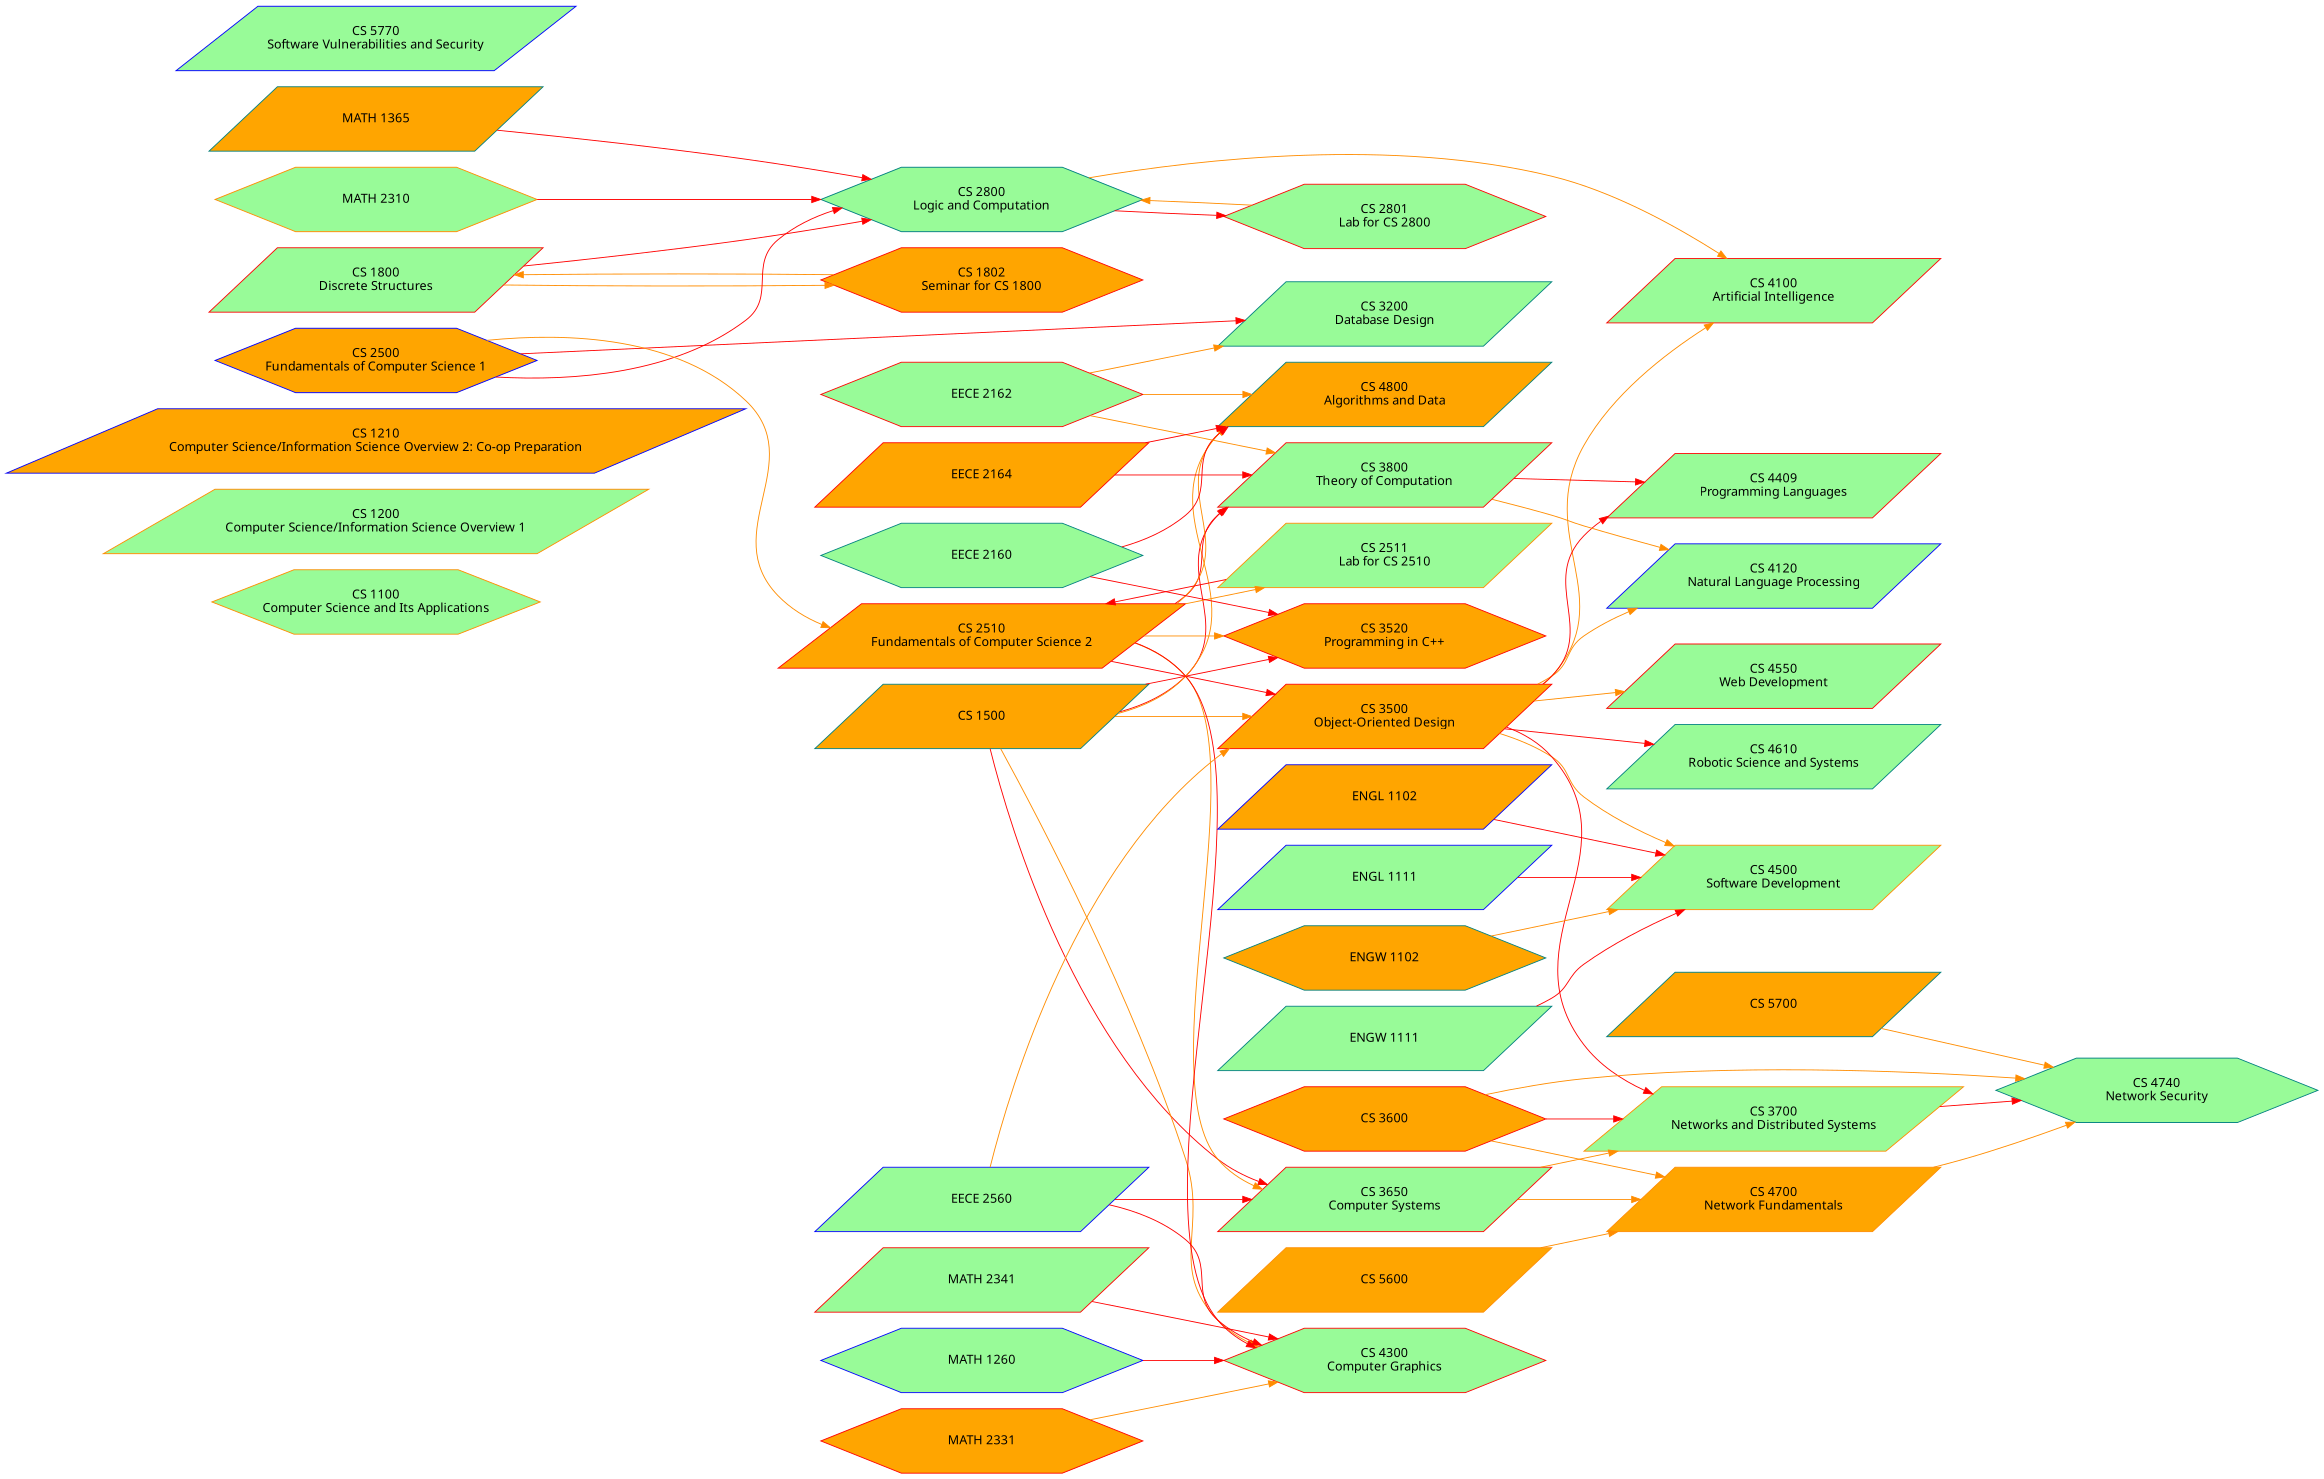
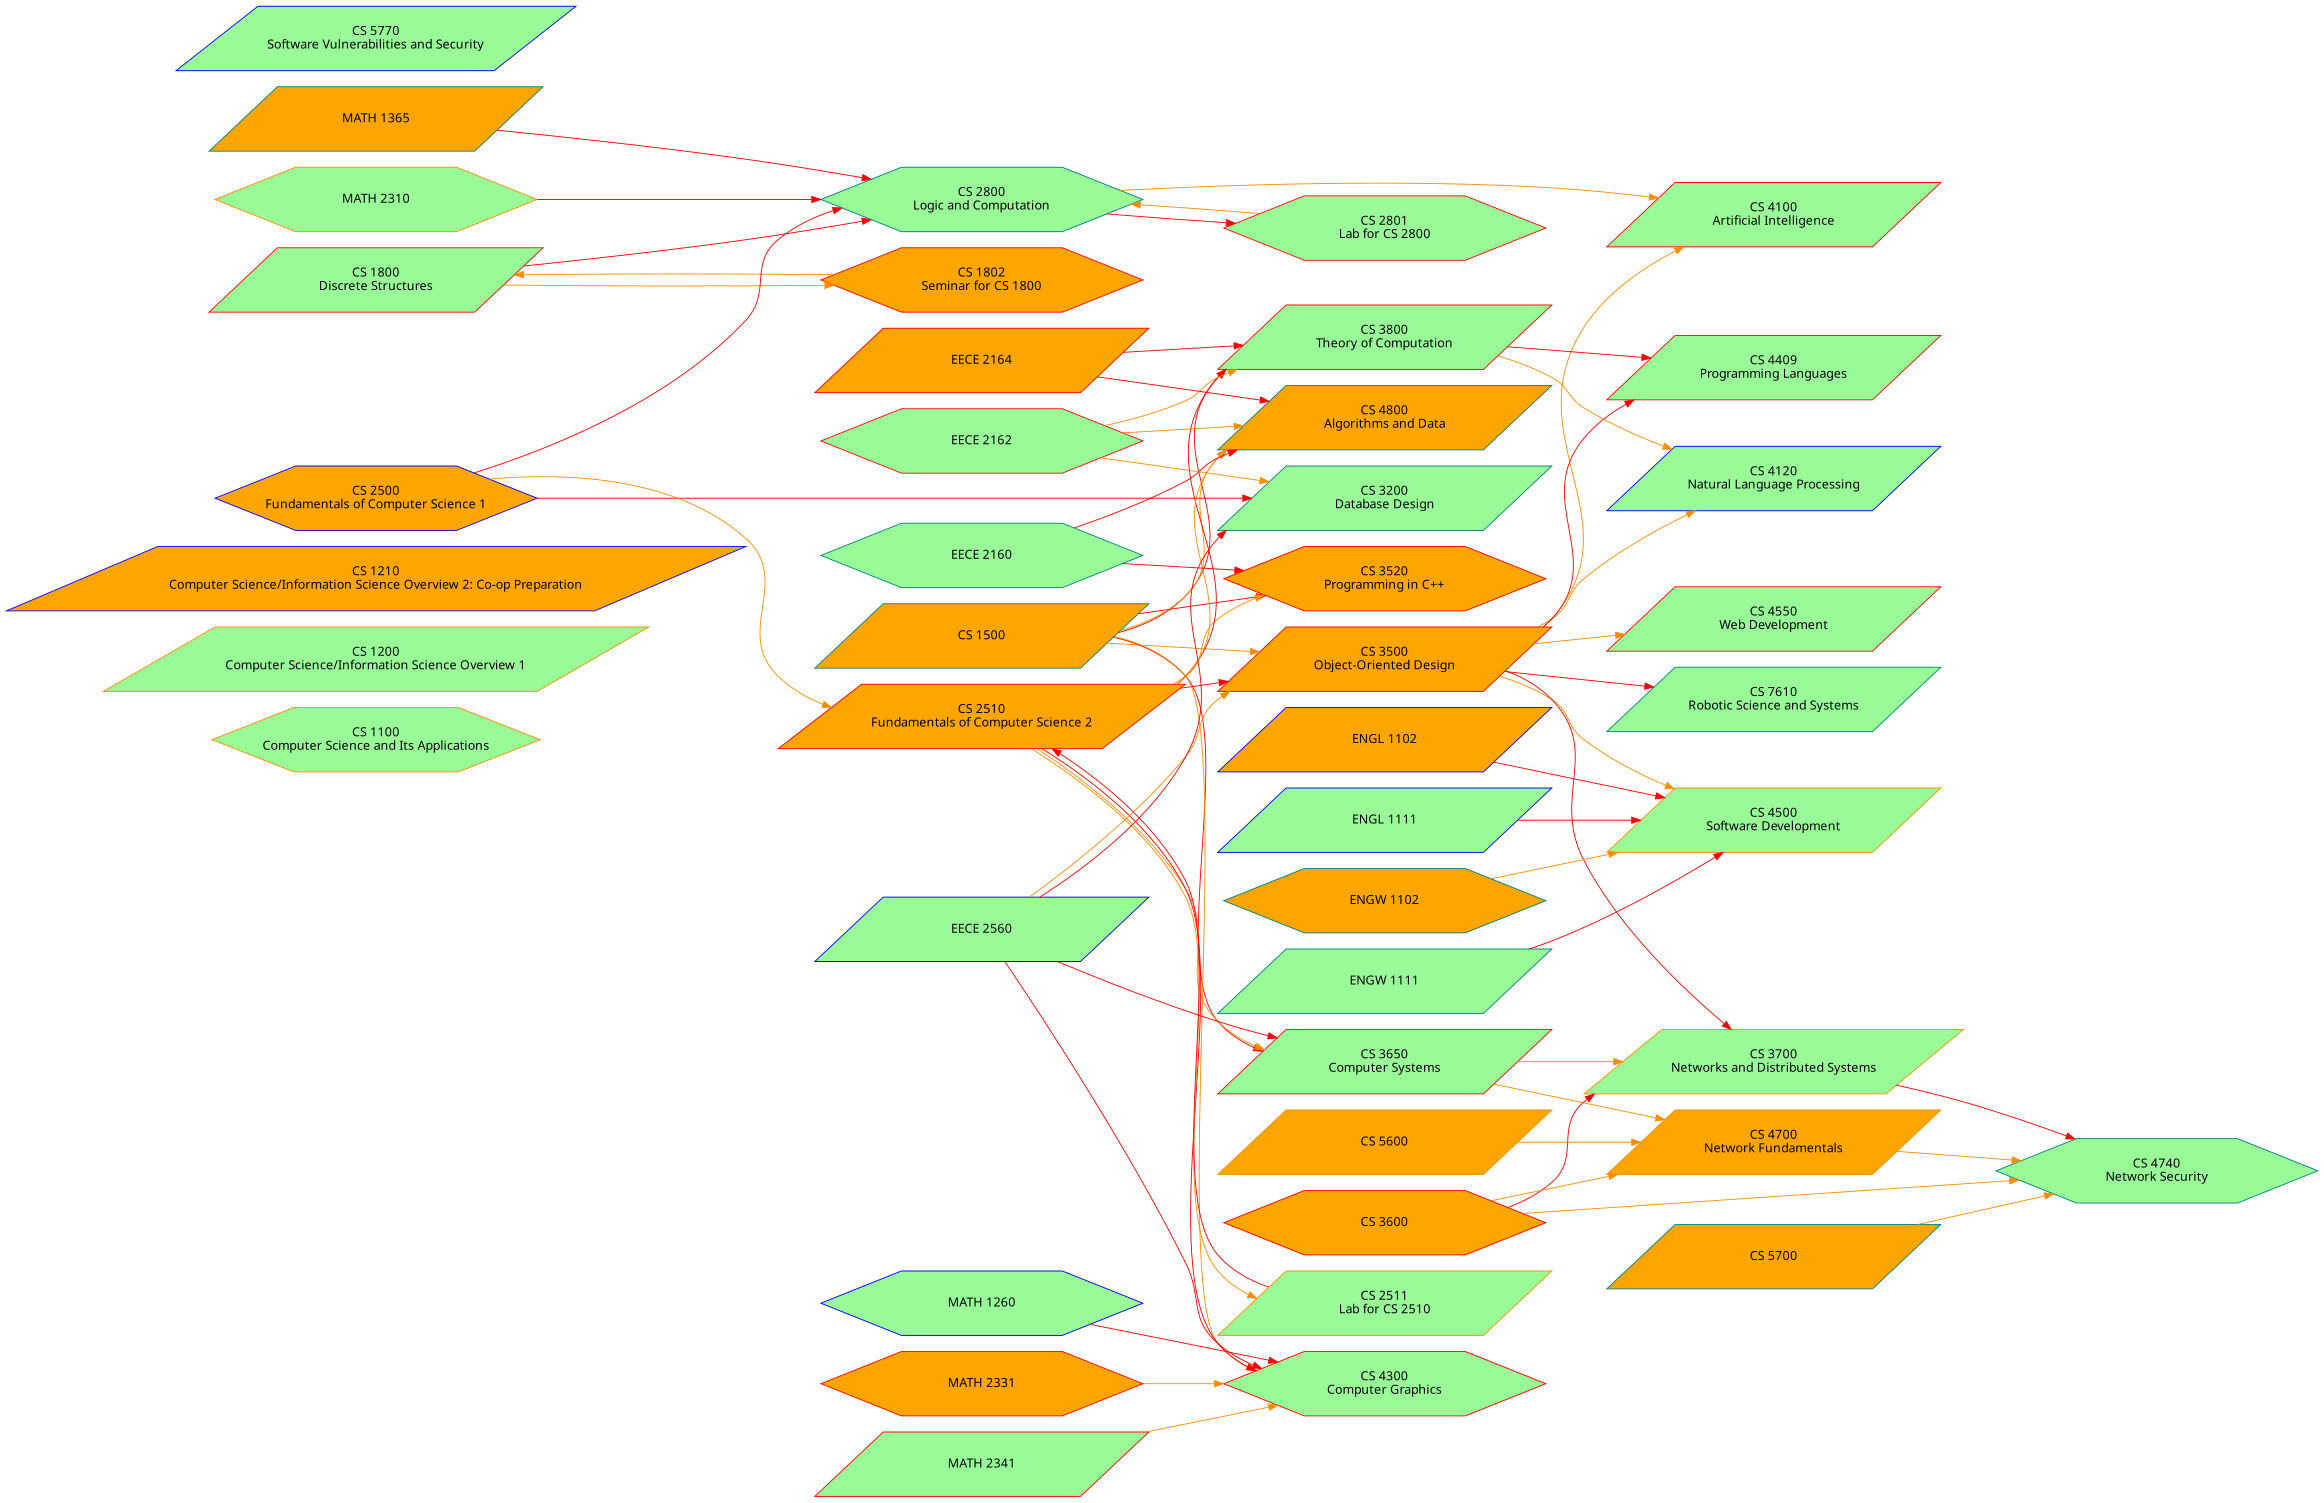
node "CS 4610 Robotic Science and Systems": label "CS 4610 Robotic Science and Systems" -> "CS 7610 Robotic Science and Systems"
edge "EECE 2560" -> "CS 3200 Database Design": added
edge "MATH 2341" -> "CS 4300 Computer Graphics": color red -> darkorange
